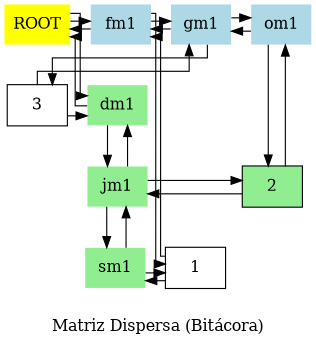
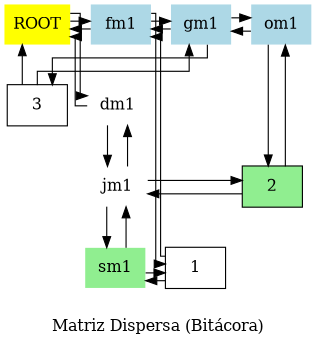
node "dm1": fillcolor lightgreen -> white
edge "3" -> "dm1": now "3" -> "ROOT"
node "jm1": fillcolor lightgreen -> white
